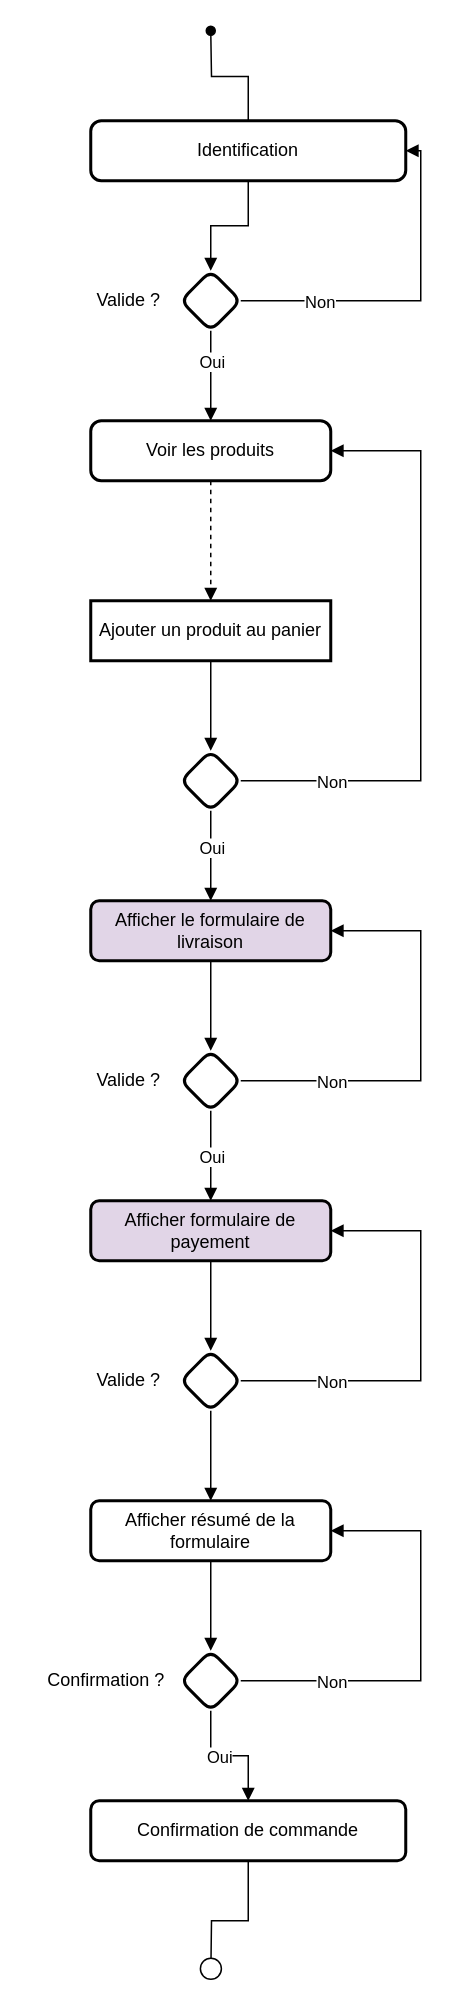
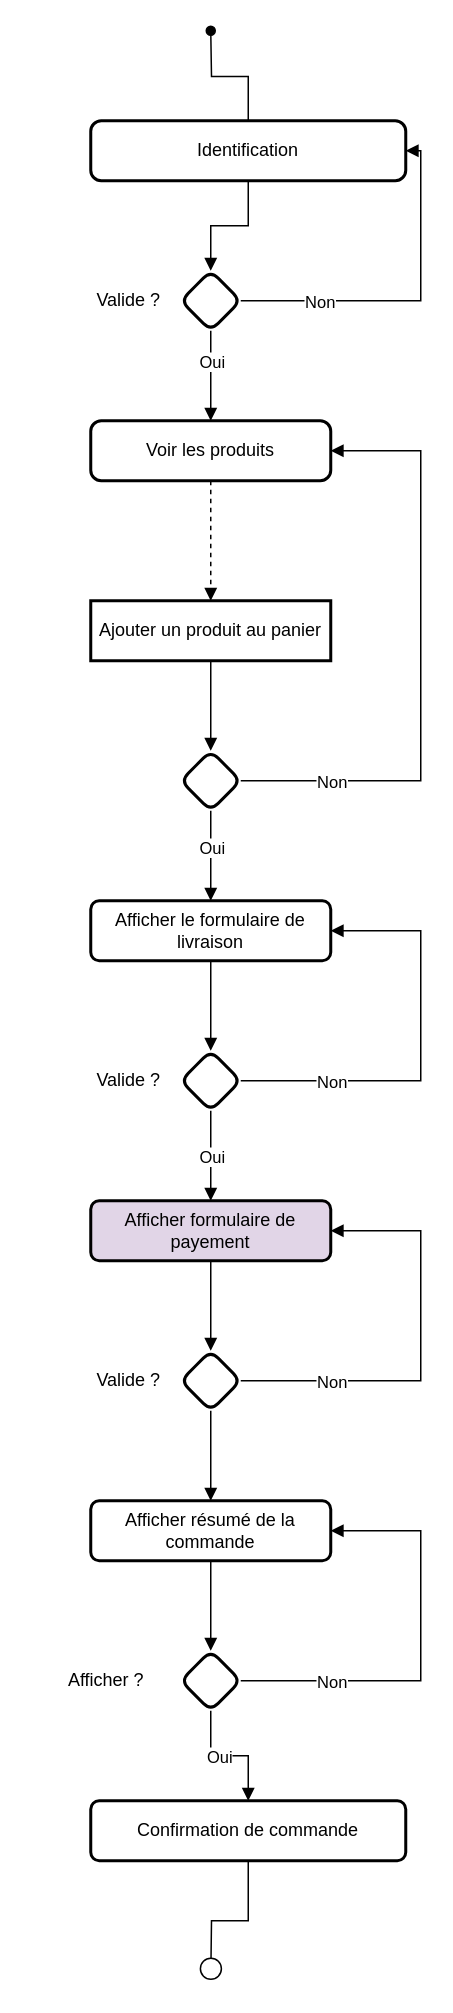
node "Afficher le formulaire de livraison": fillcolor #e1d5e7 -> #ffffff
node "Afficher résumé de la formulaire": label "Afficher résumé de la formulaire" -> "Afficher résumé de la commande"
node "Confirmation ?": label "Confirmation ?" -> "Afficher ?"
